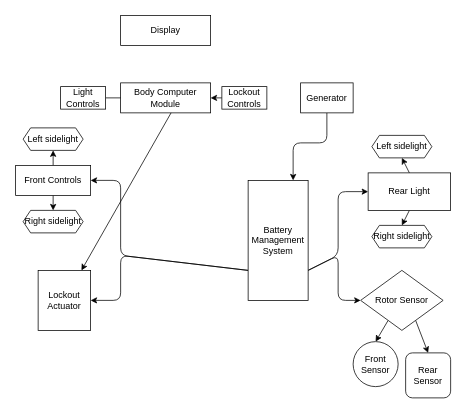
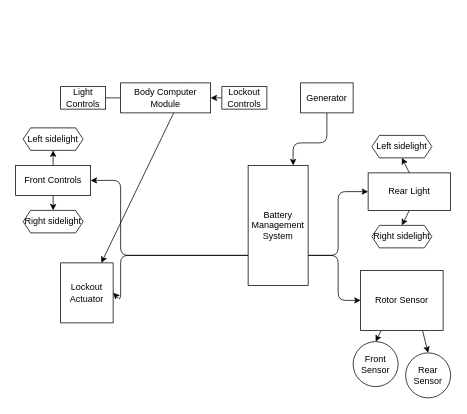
node "Display": removed
node "Battery Management System": moved (278, 240) -> (278, 225)
node "Lockout Actuator": moved (64, 300) -> (87, 293)
node "Rotor Sensor": shape diamond -> rectangle
node "Rear Sensor": shape rounded rectangle -> ellipse
